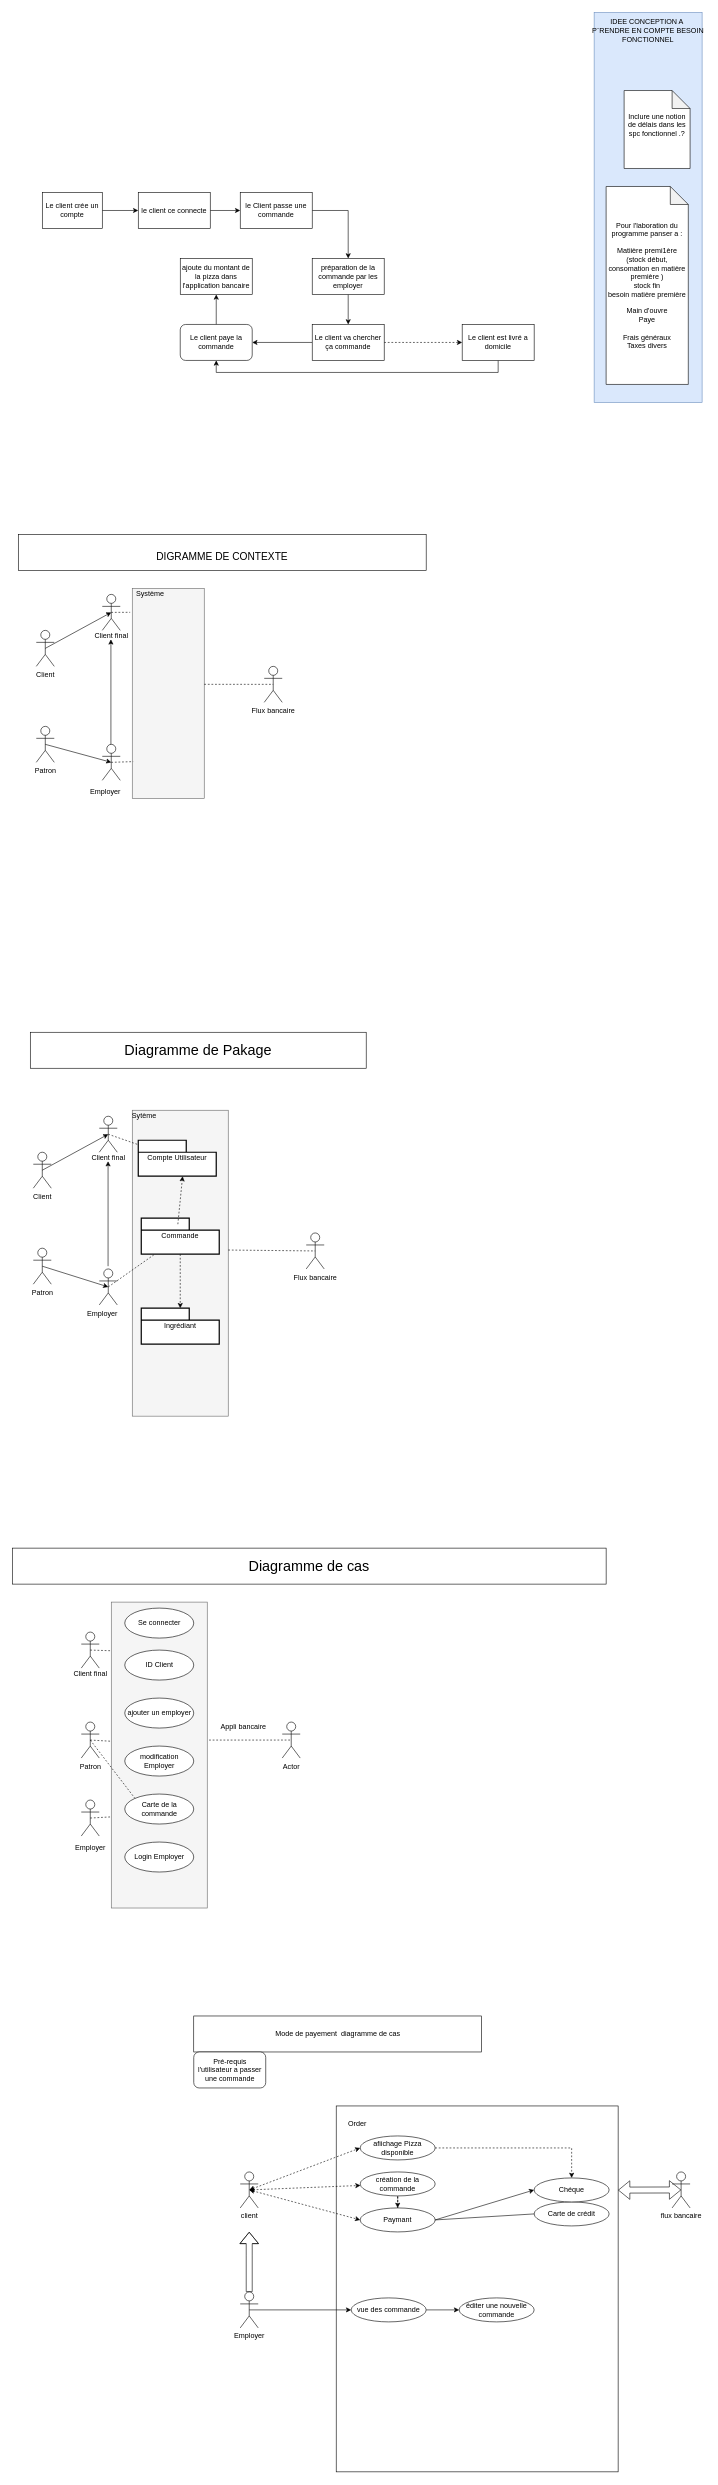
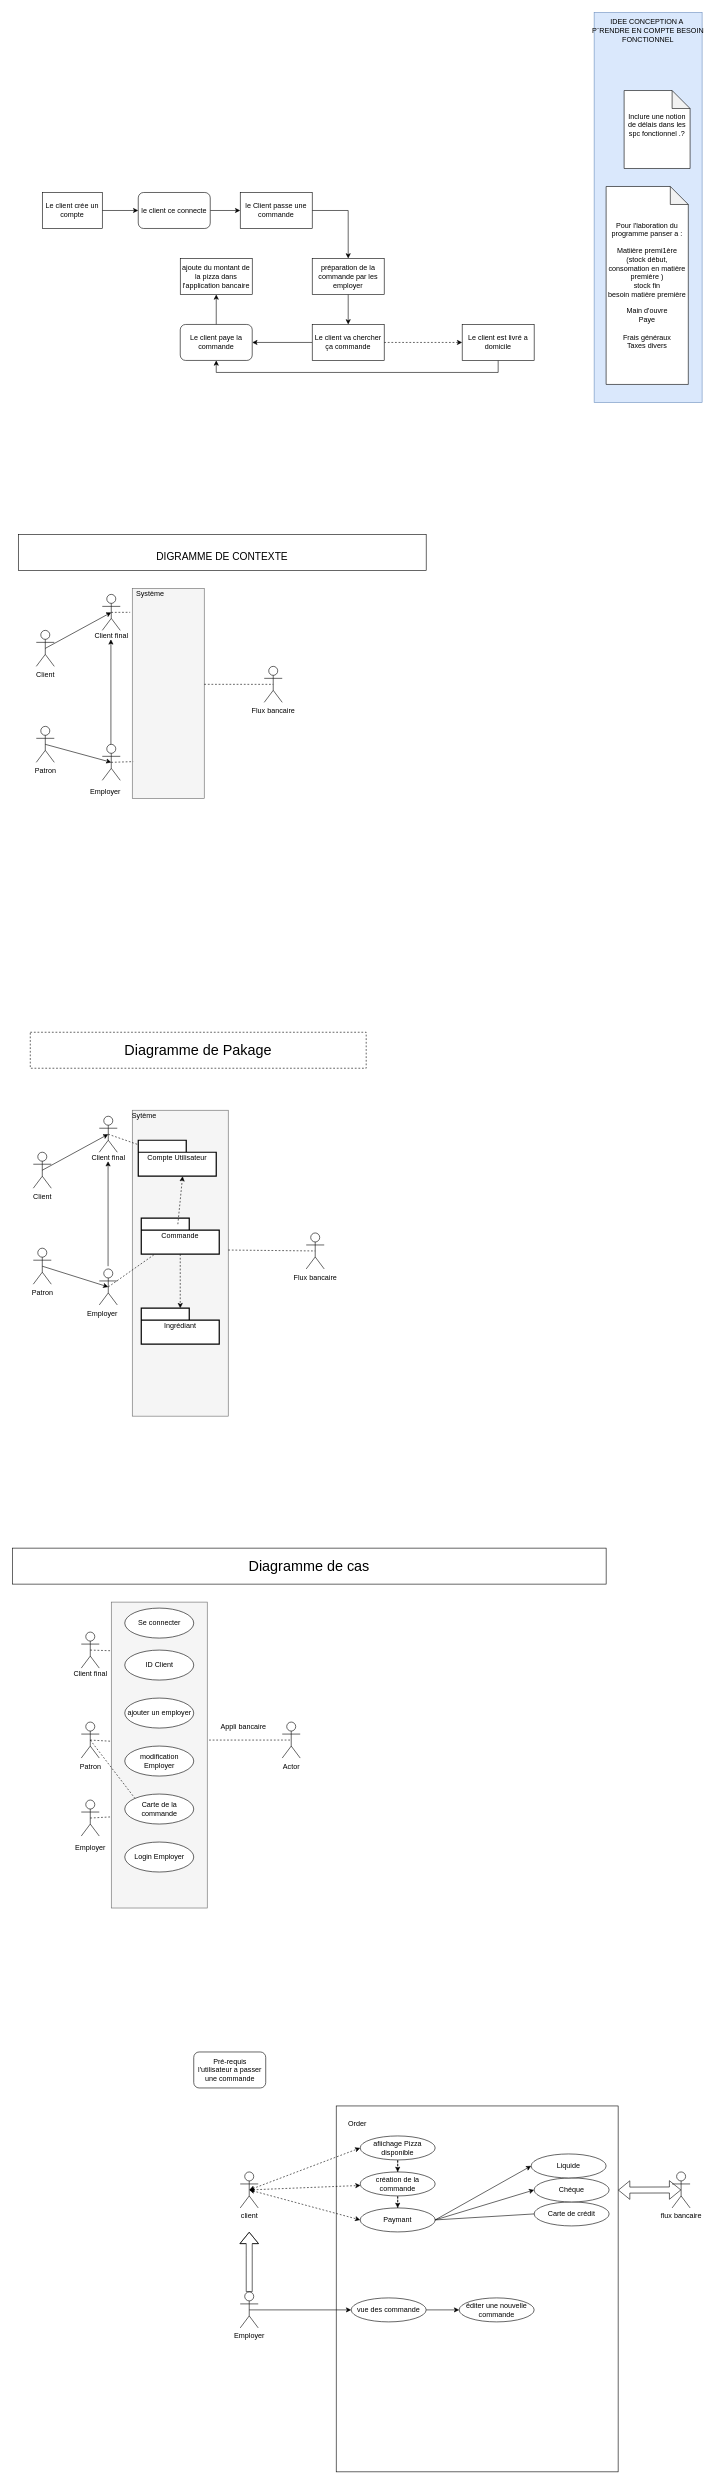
node "le client ce connecte": shape rectangle -> rounded rectangle
node "Diagramme de Pakage": style solid -> dashed
node "Mode de payement diagramme de cas": removed
edge "afiichage Pizza disponible" -> "Chéque": now "afiichage Pizza disponible" -> "création de la commande"
node "Liquide": added
edge "Paymant" -> "Liquide": added
